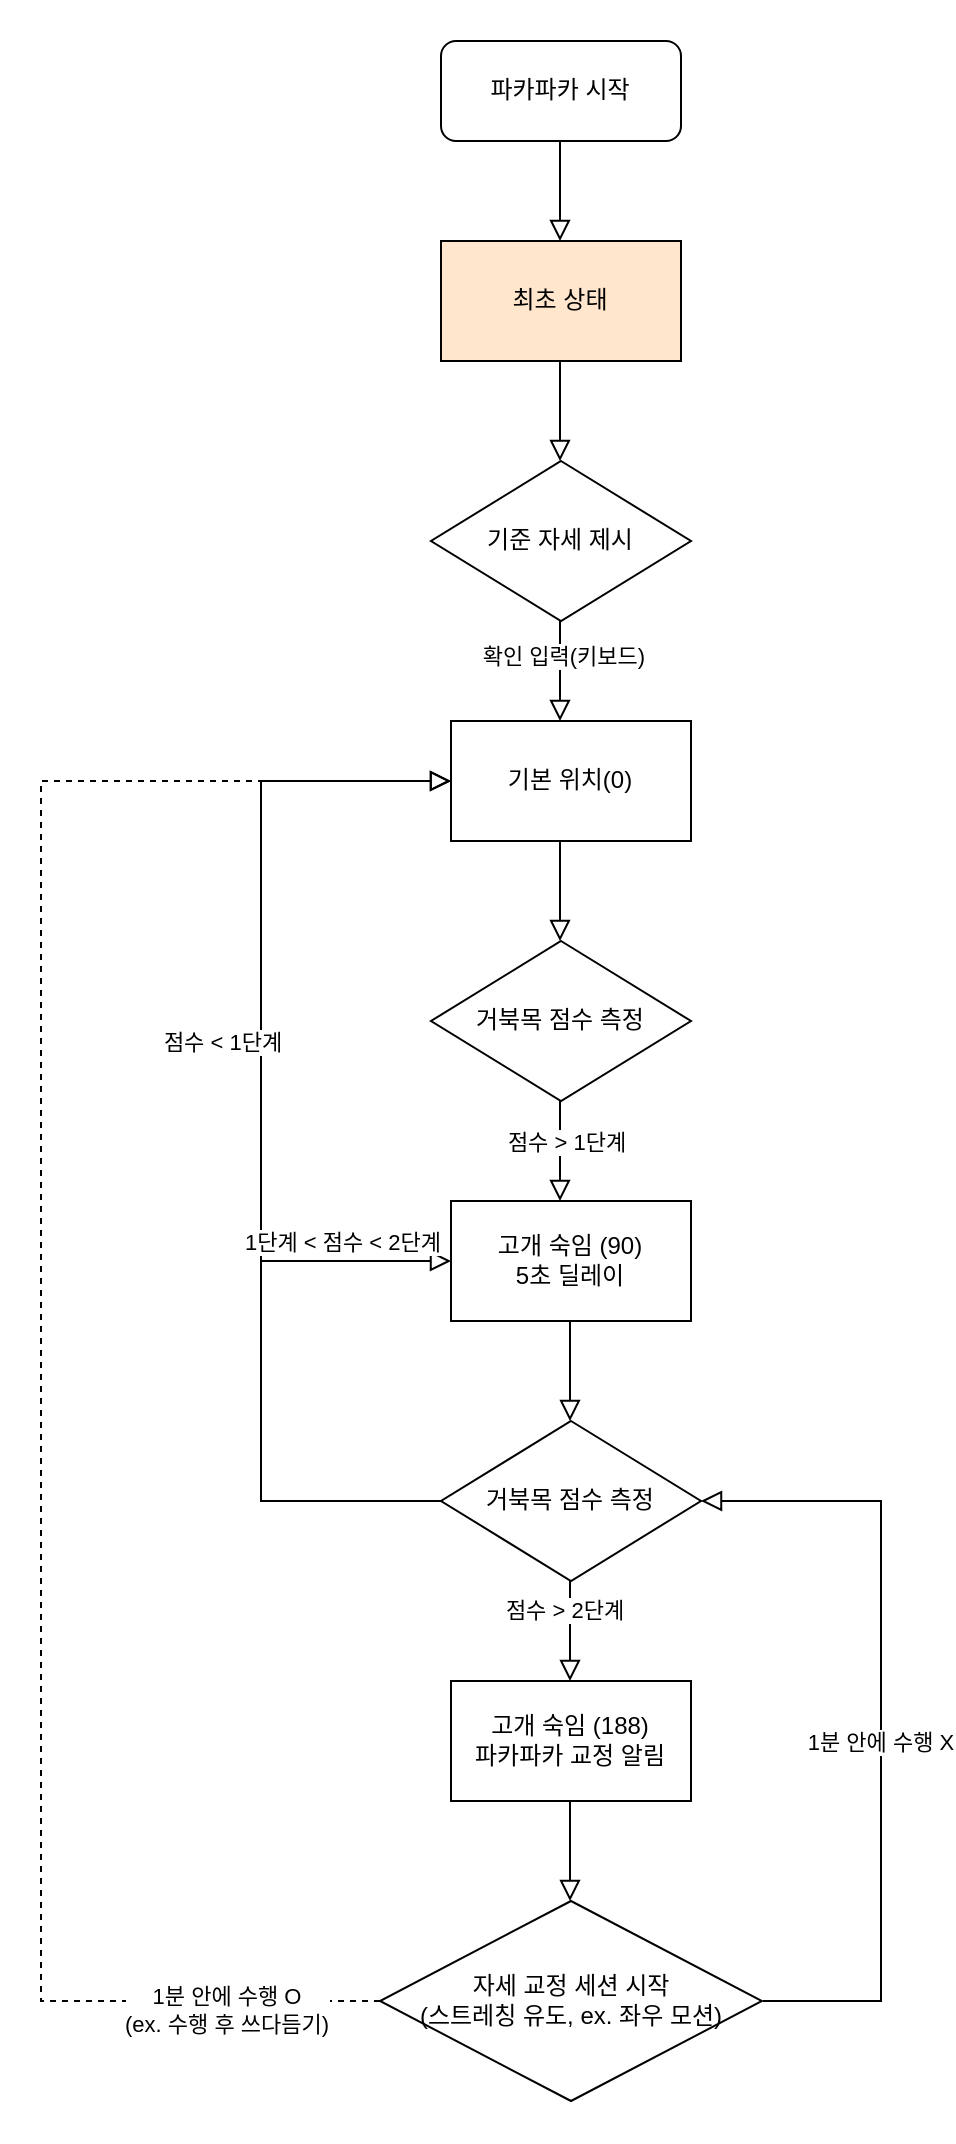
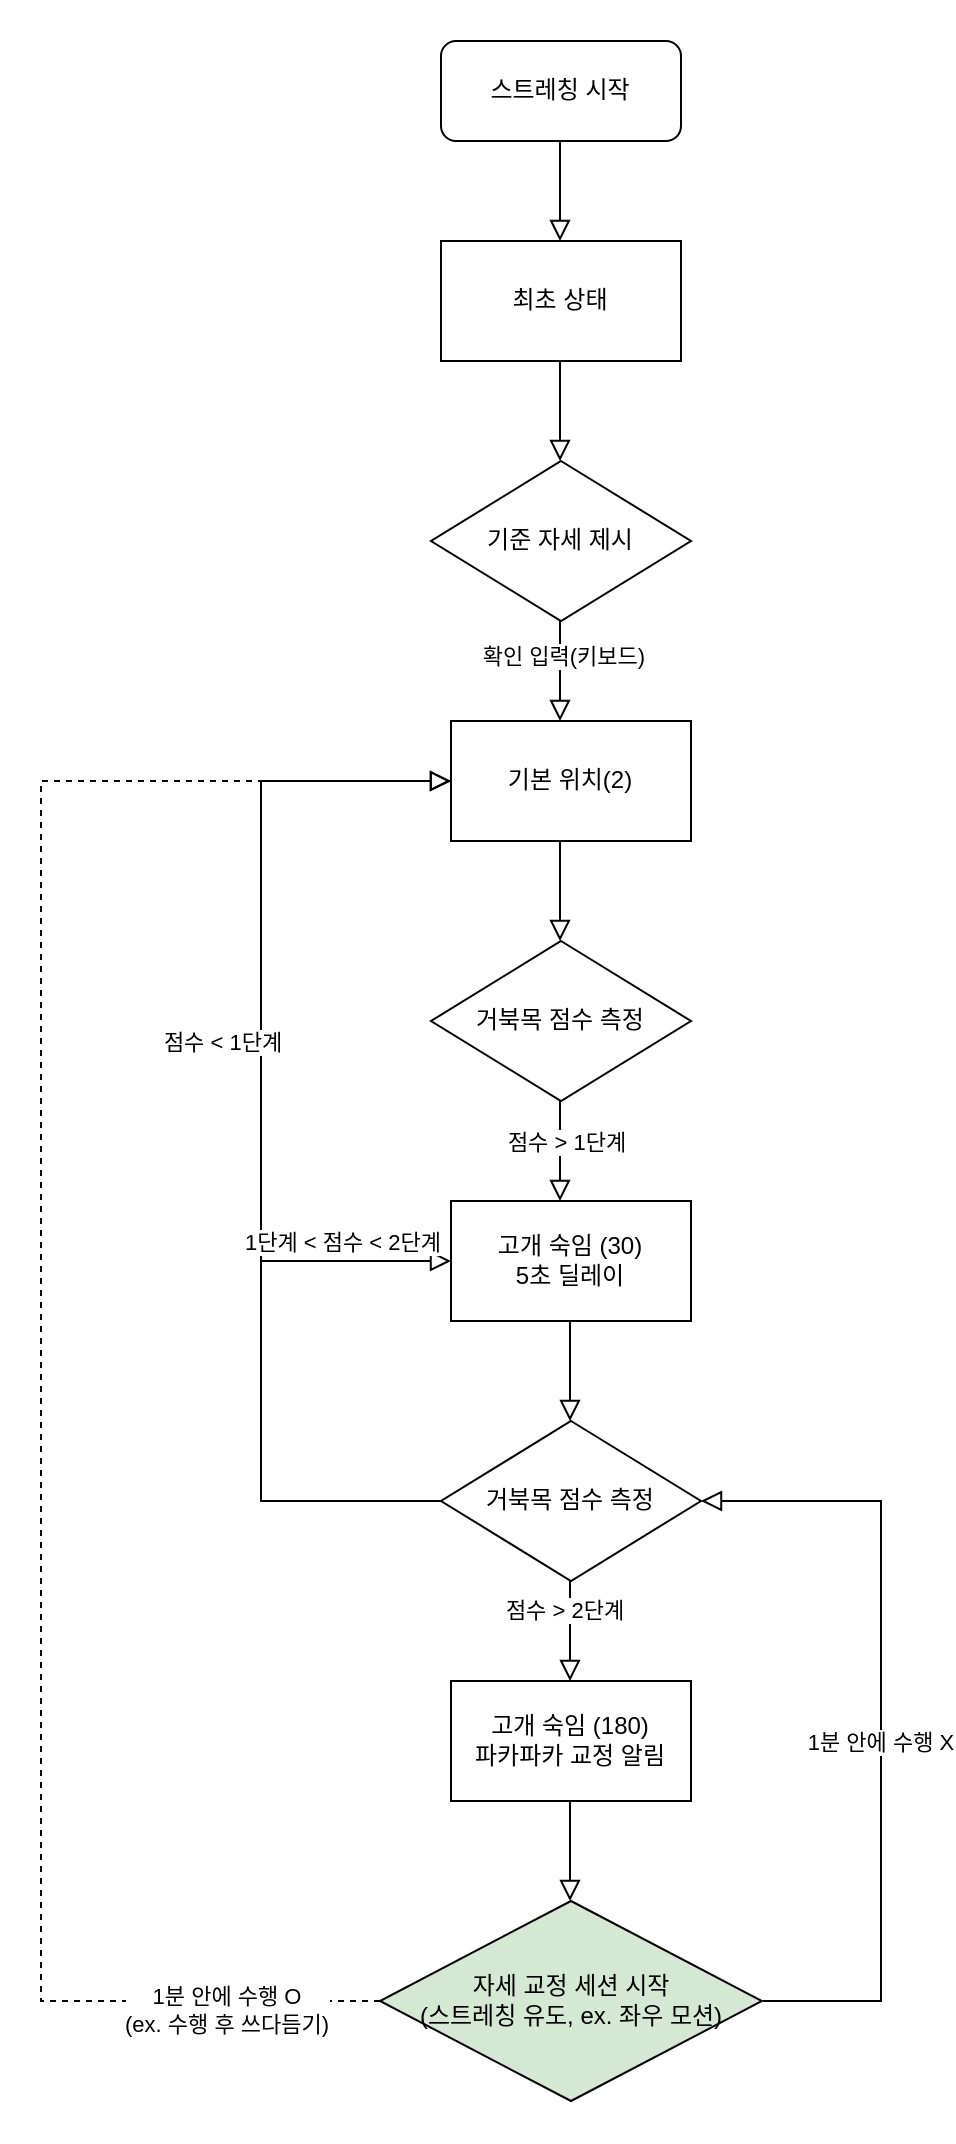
node "파카파카 시작": label "파카파카 시작" -> "스트레칭 시작"
node "최초 상태": fillcolor #ffe6cc -> #ffffff
node "기본 위치(0)": label "기본 위치(0)" -> "기본 위치(2)"
node "고개 숙임 (90) 5초 딜레이": label "고개 숙임 (90) 5초 딜레이" -> "고개 숙임 (30) 5초 딜레이"
node "고개 숙임 (188) 파카파카 교정 알림": label "고개 숙임 (188) 파카파카 교정 알림" -> "고개 숙임 (180) 파카파카 교정 알림"
node "자세 교정 세션 시작 (스트레칭 유도, ex. 좌우 모션)": fillcolor #ffffff -> #d5e8d4
